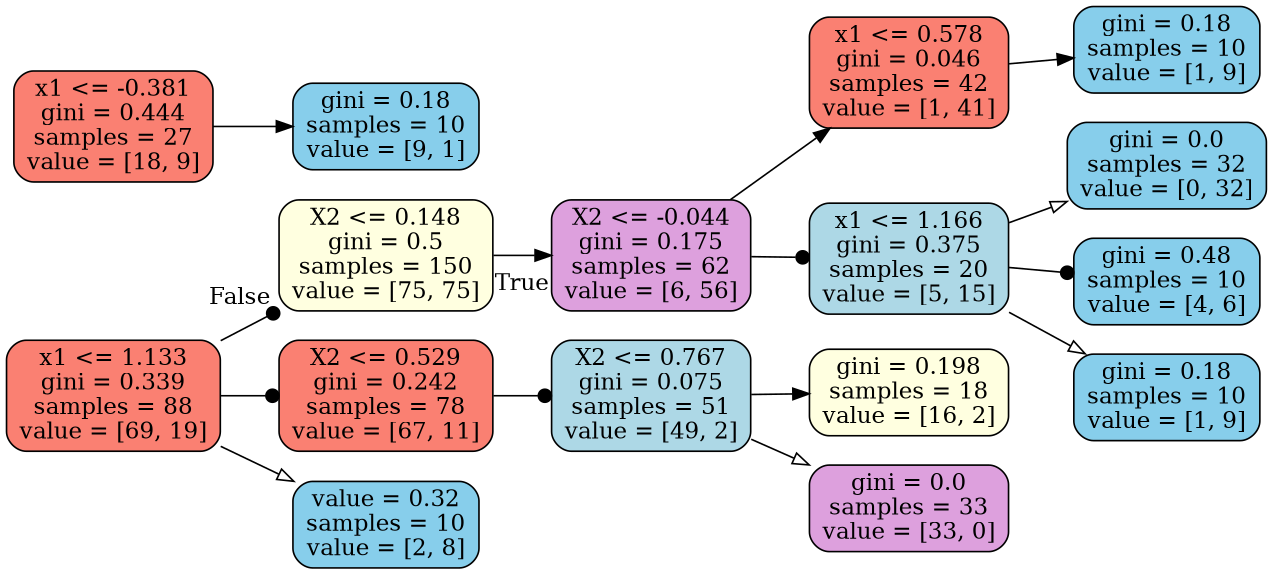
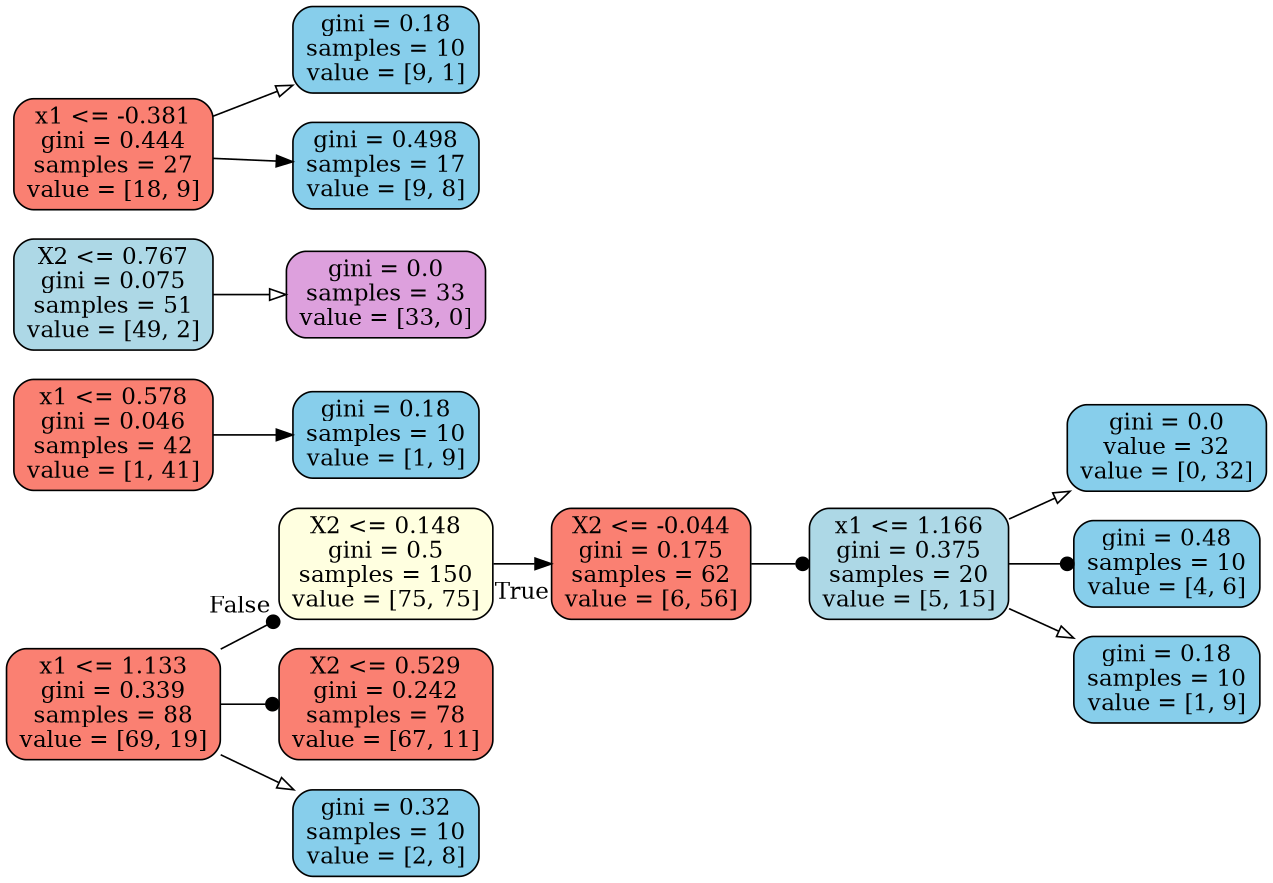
edge "x1 <= -0.381 gini = 0.444 samples = 27 value = [18, 9]" -> "gini = 0.18 samples = 10 value = [9, 1]": arrowhead normal -> onormal
node "gini = 0.498 samples = 17 value = [9, 8]": added
node "gini = 0.0 samples = 32 value = [0, 32]": label "gini = 0.0 samples = 32 value = [0, 32]" -> "gini = 0.0 value = 32 value = [0, 32]"
edge "X2 <= -0.044 gini = 0.175 samples = 62 value = [6, 56]" -> "x1 <= 0.578 gini = 0.046 samples = 42 value = [1, 41]": removed
node "X2 <= -0.044 gini = 0.175 samples = 62 value = [6, 56]": fillcolor plum -> salmon
node "gini = 0.198 samples = 18 value = [16, 2]": removed
edge "X2 <= 0.529 gini = 0.242 samples = 78 value = [67, 11]" -> "X2 <= 0.767 gini = 0.075 samples = 51 value = [49, 2]": removed
node "value = 0.32 samples = 10 value = [2, 8]": label "value = 0.32 samples = 10 value = [2, 8]" -> "gini = 0.32 samples = 10 value = [2, 8]"
